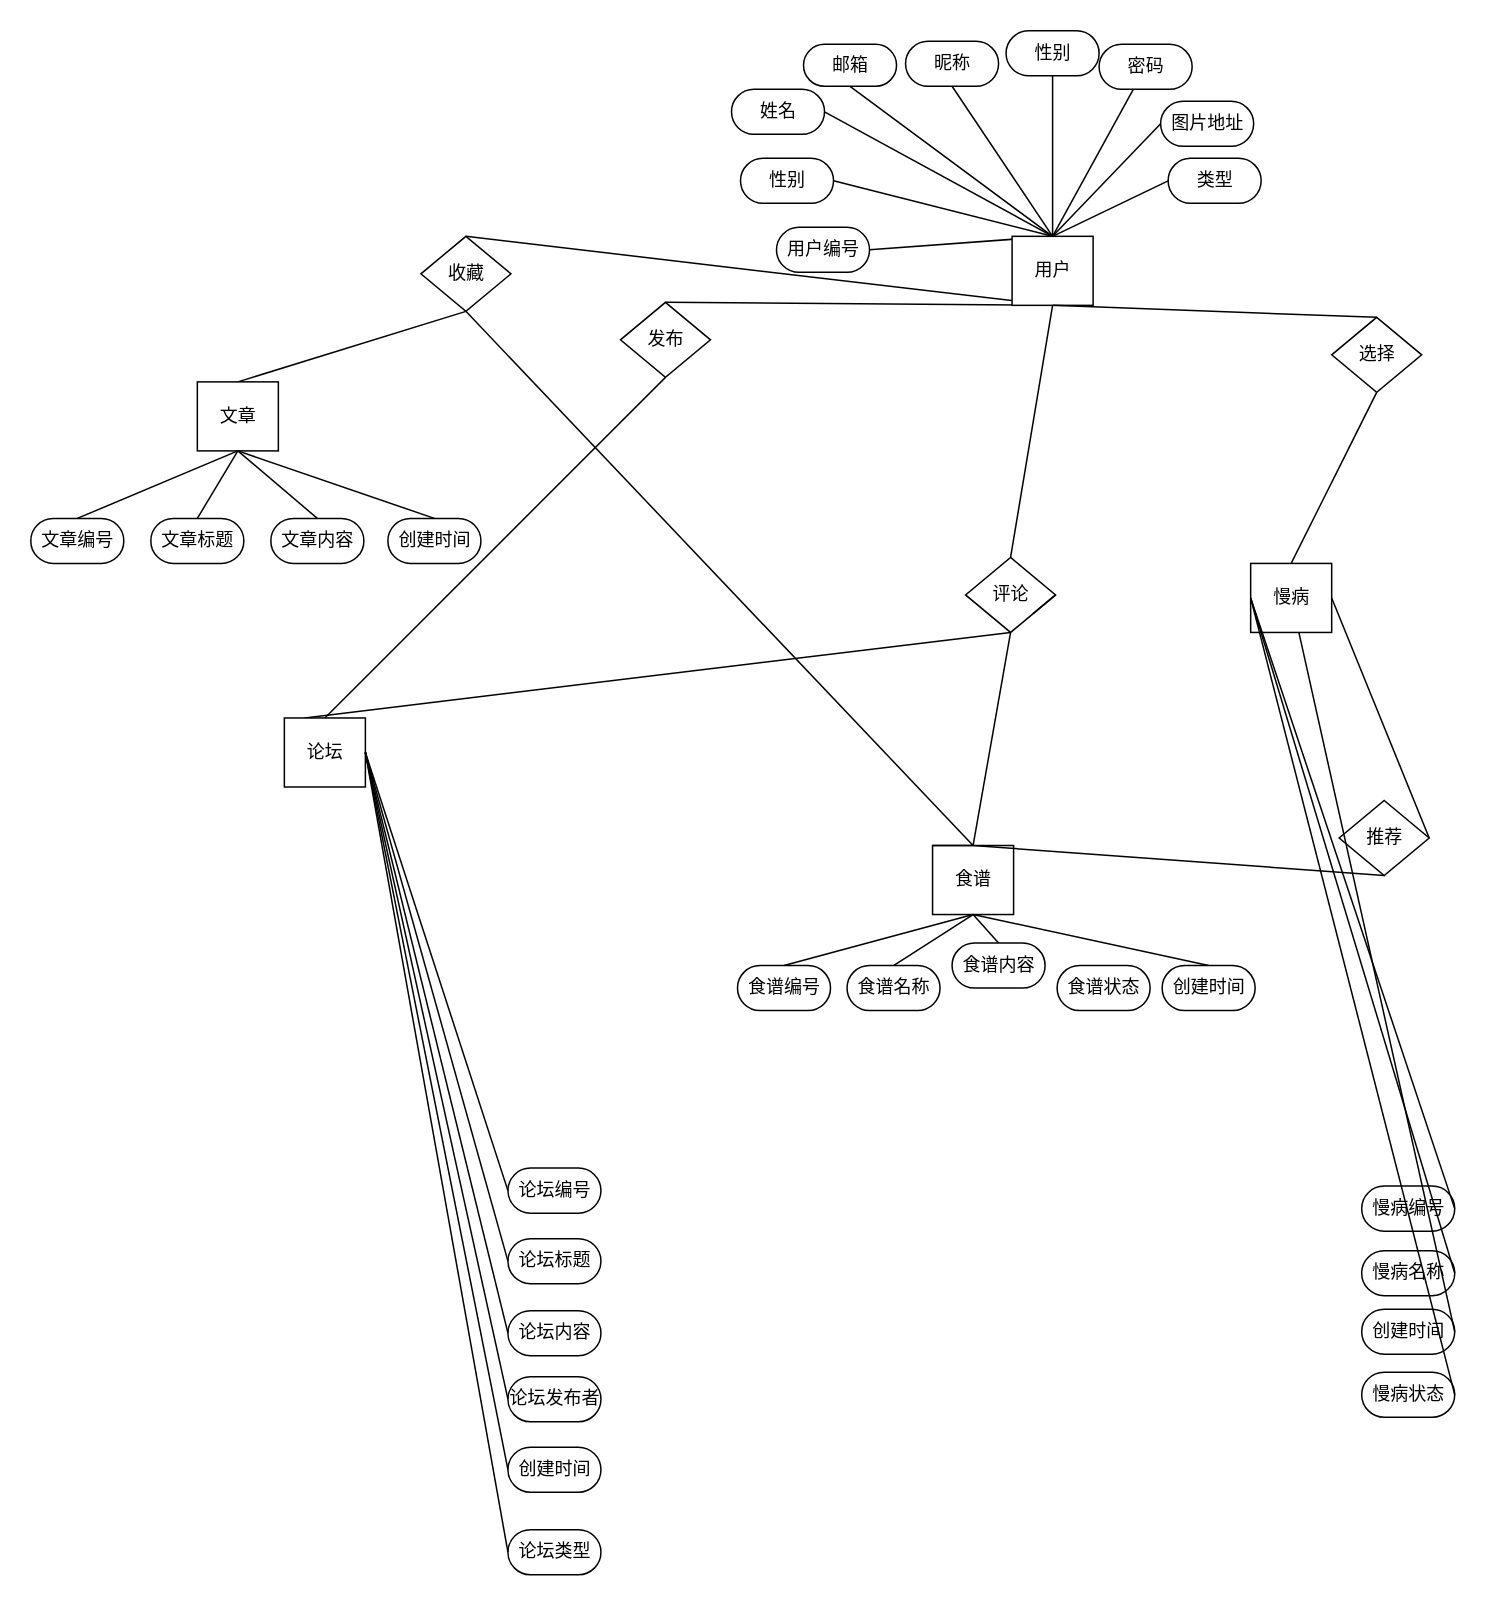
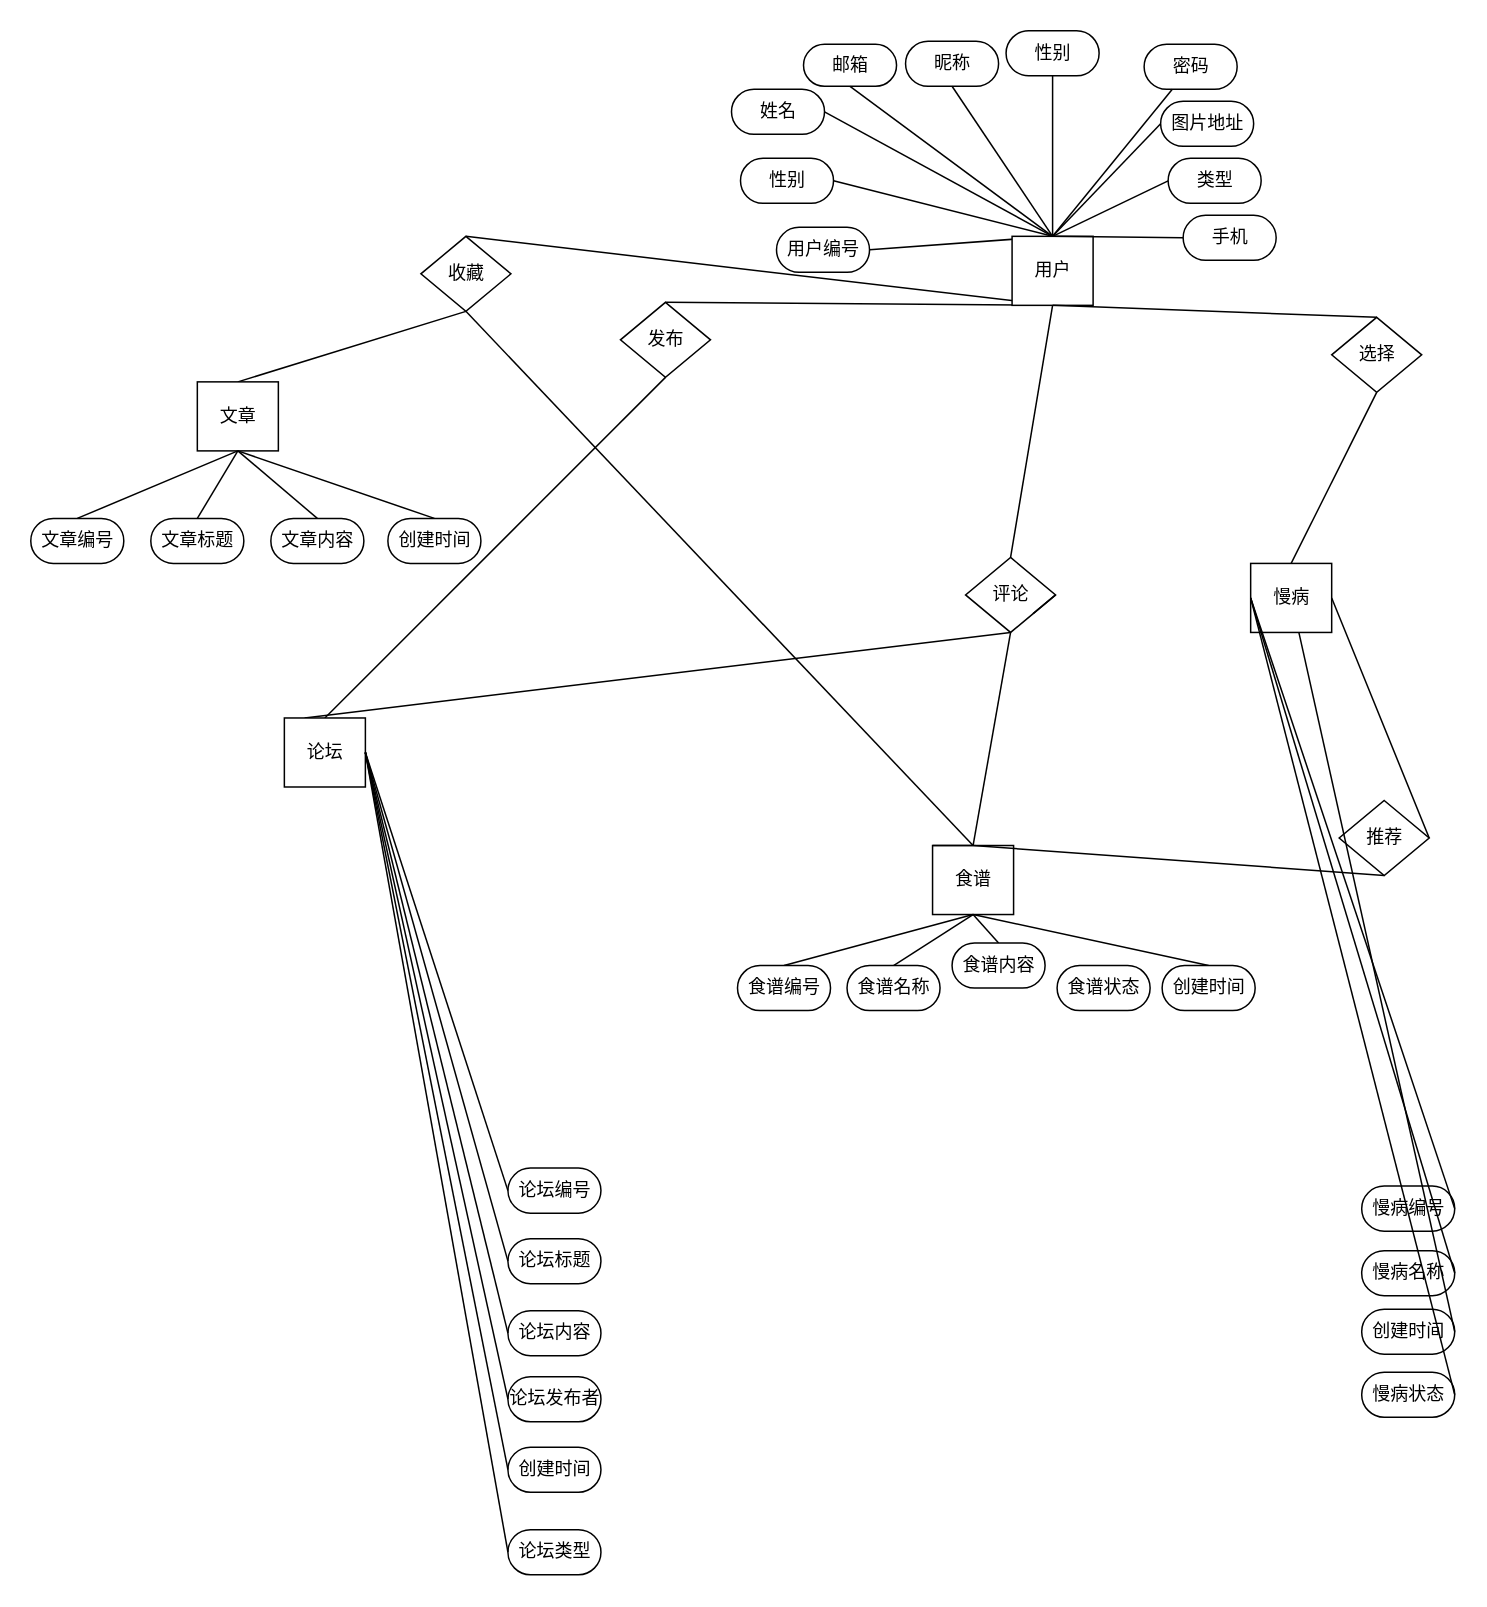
node "密码": moved (1145, 67) -> (1190, 67)
edge "手机" -- "用户": added
node "手机": added
